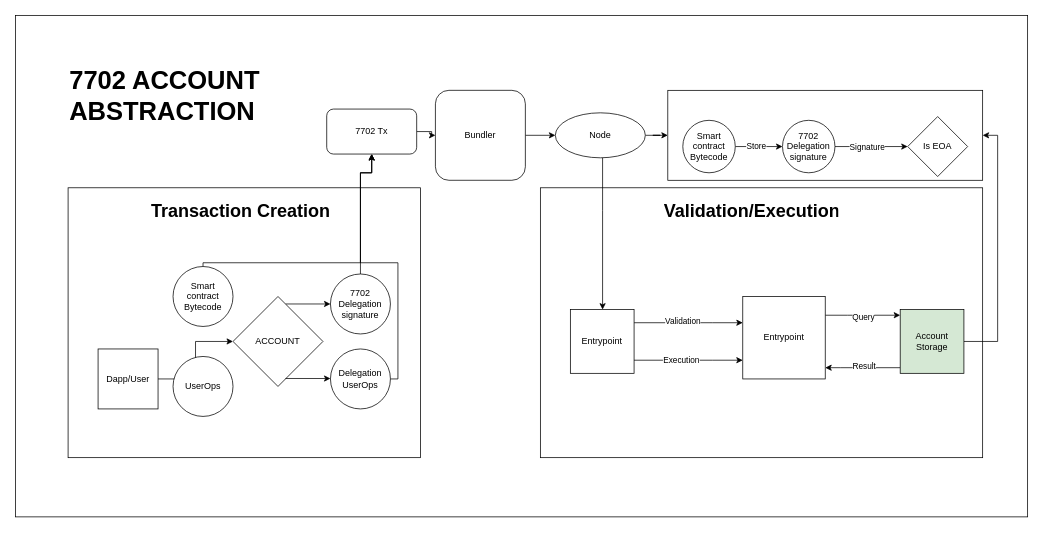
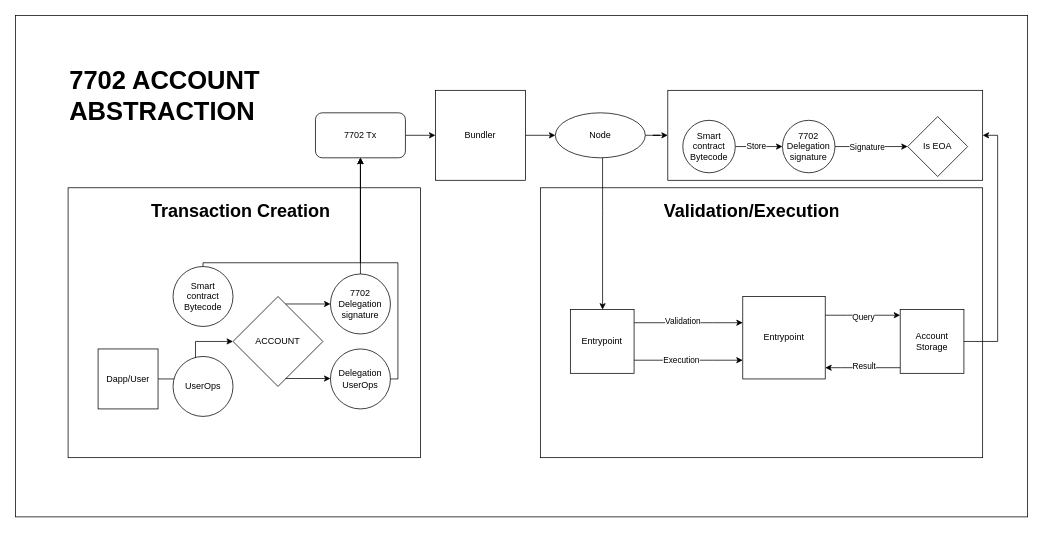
node "7702 Tx": moved (372, 132) -> (360, 135)
node "Bundler": shape rounded rectangle -> rectangle
node "Account Storage": fillcolor #d5e8d4 -> #ffffff
